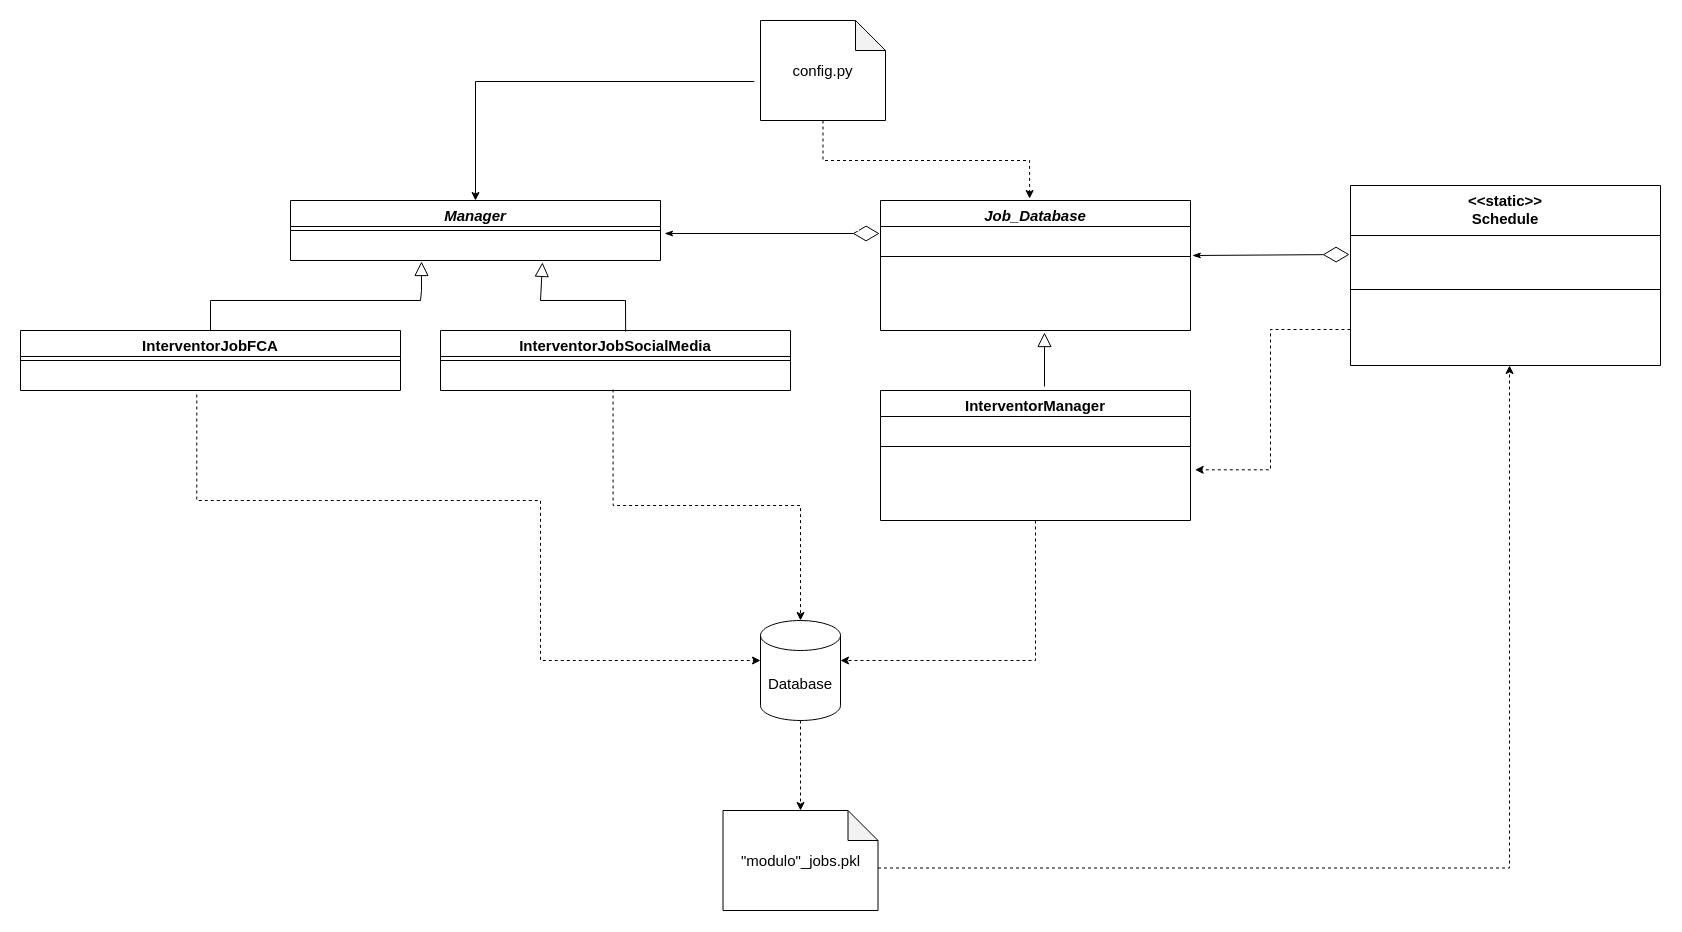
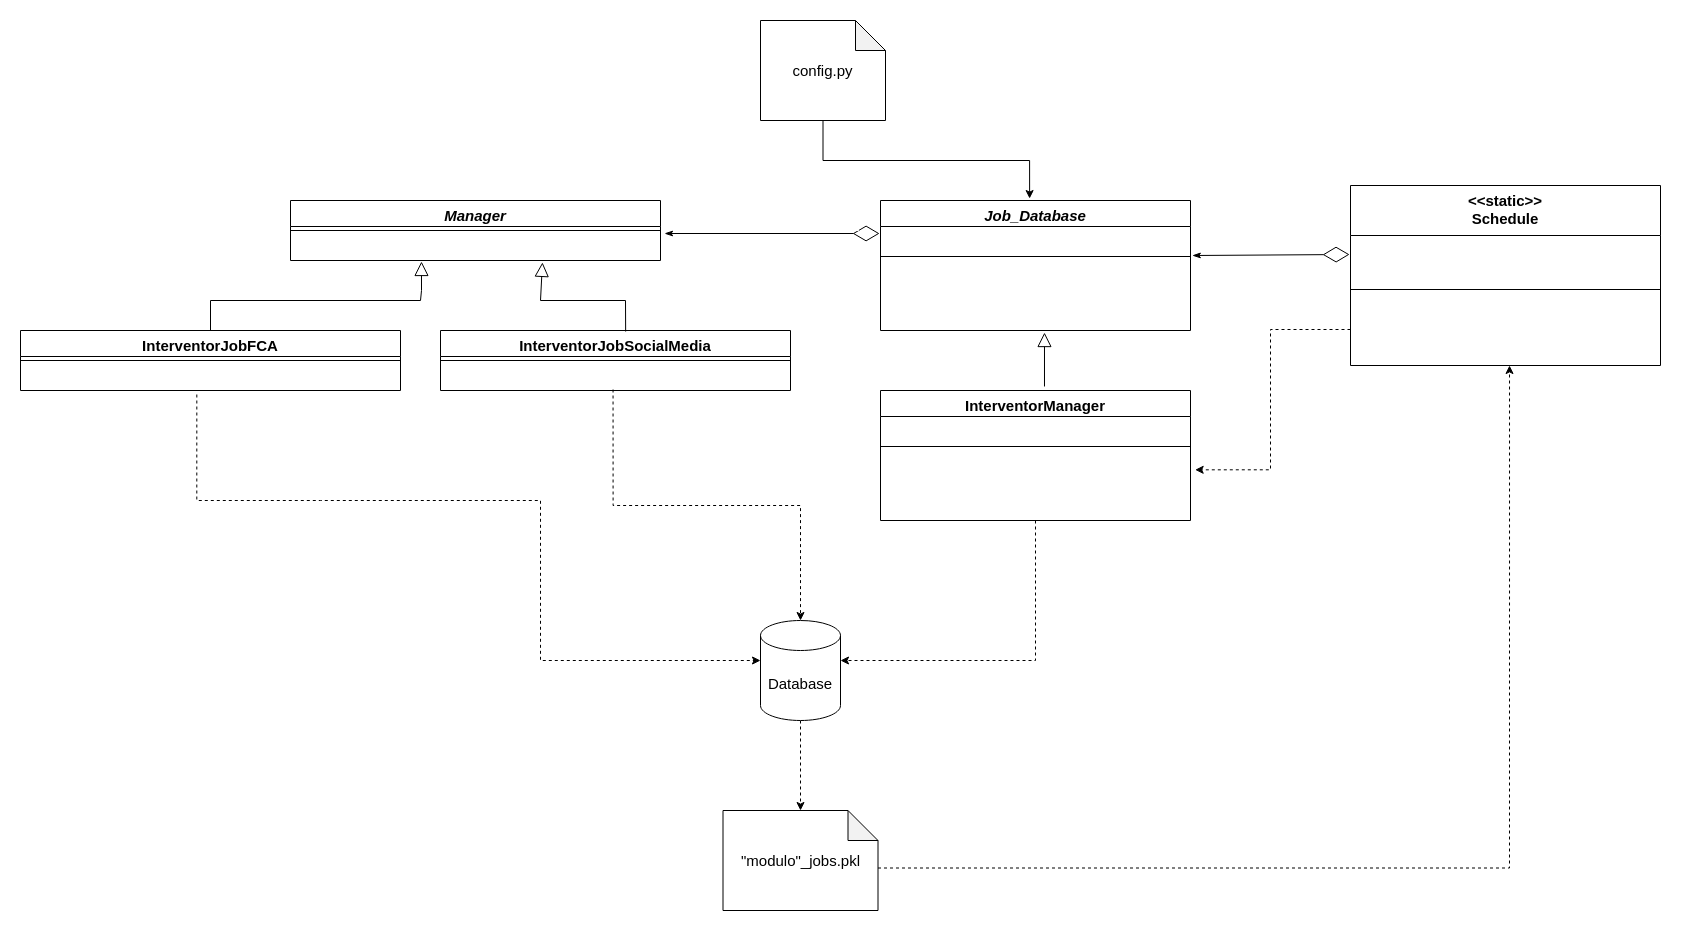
edge "config.py" -> "Manager": removed
edge "config.py" -> "Job_Database": style dashed -> solid
